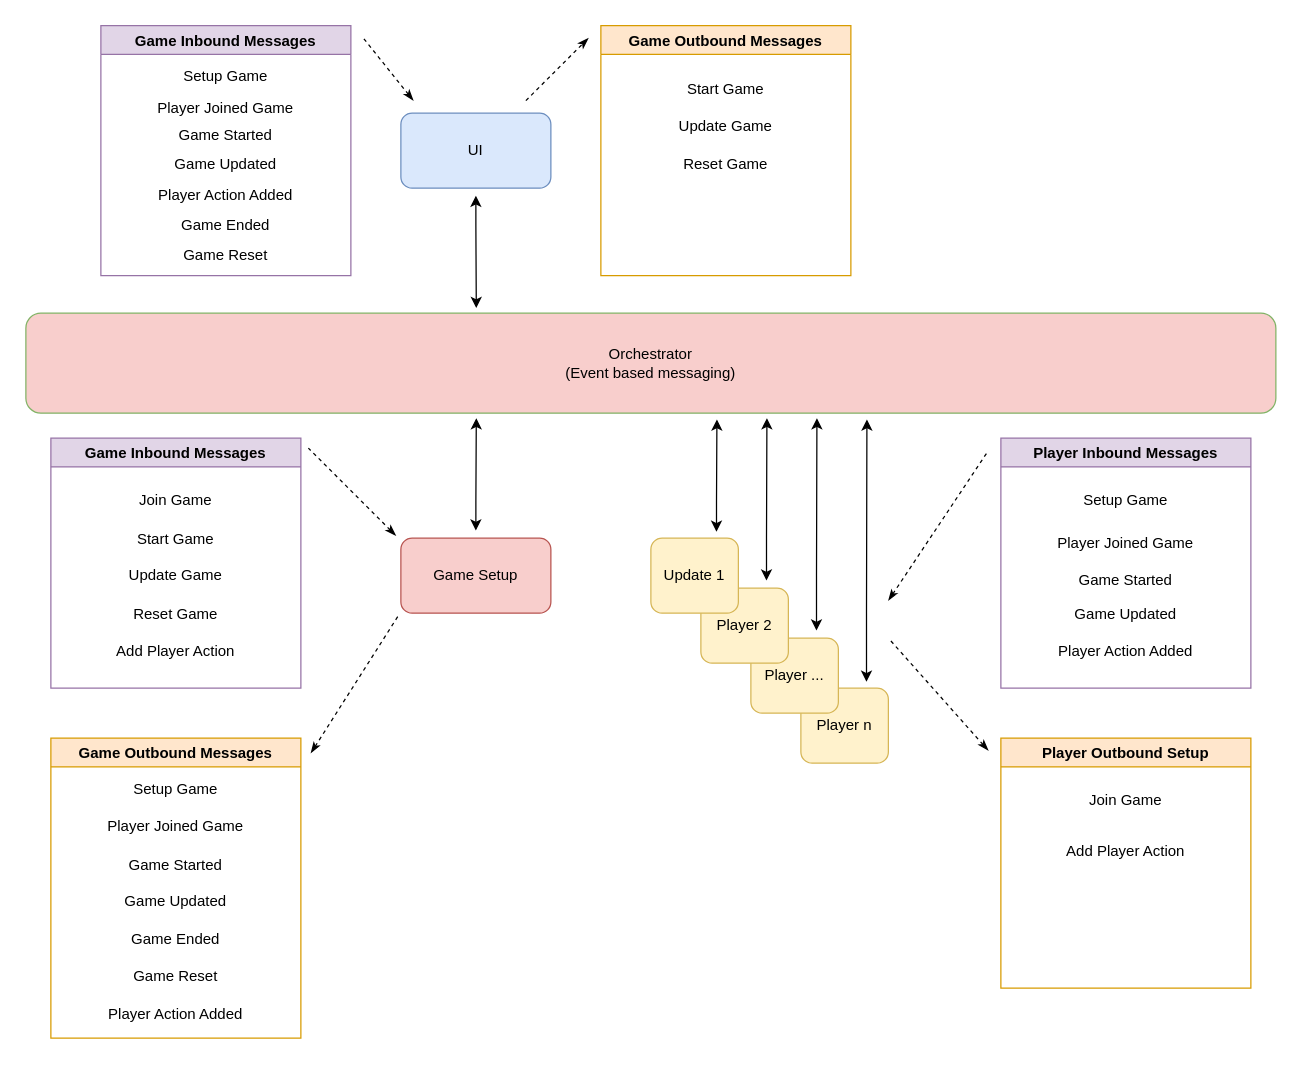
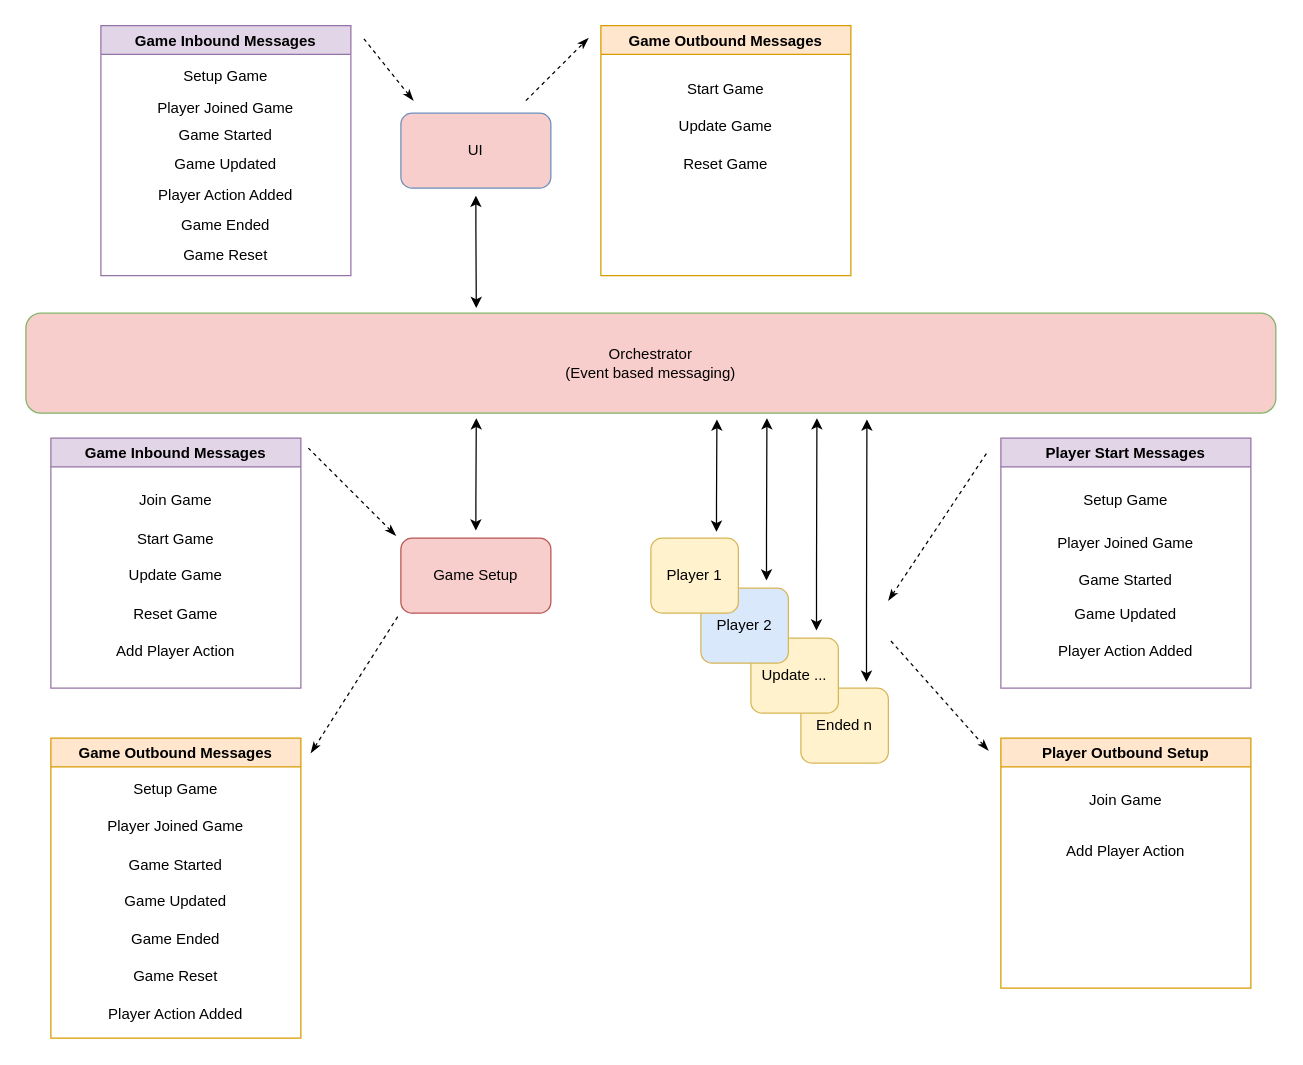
node "UI": fillcolor #dae8fc -> #f8cecc
node "Player Inbound Messages": label "Player Inbound Messages" -> "Player Start Messages"
node "Update 1": label "Update 1" -> "Player 1"
node "Player 2": fillcolor #fff2cc -> #dae8fc
node "Player ...": label "Player ..." -> "Update ..."
node "Player n": label "Player n" -> "Ended n"
